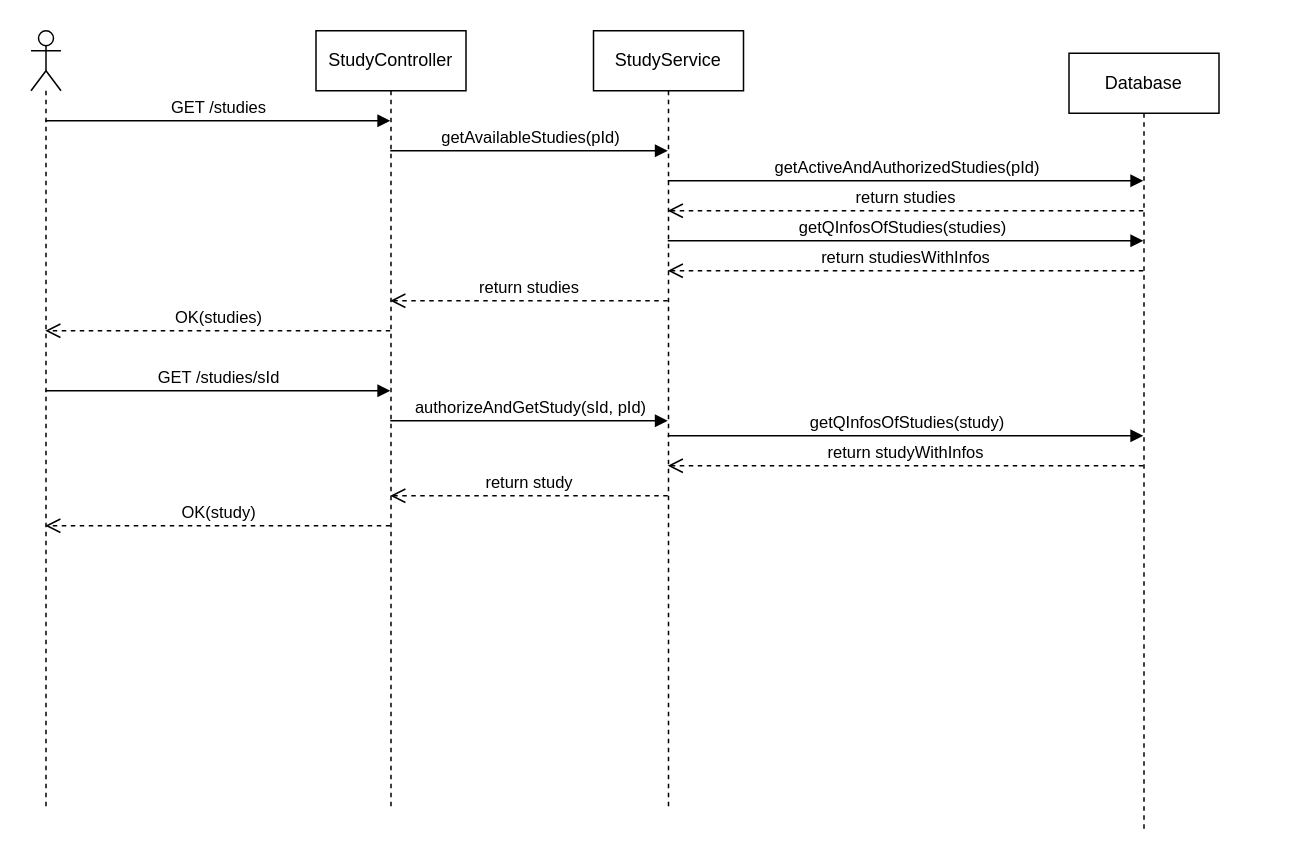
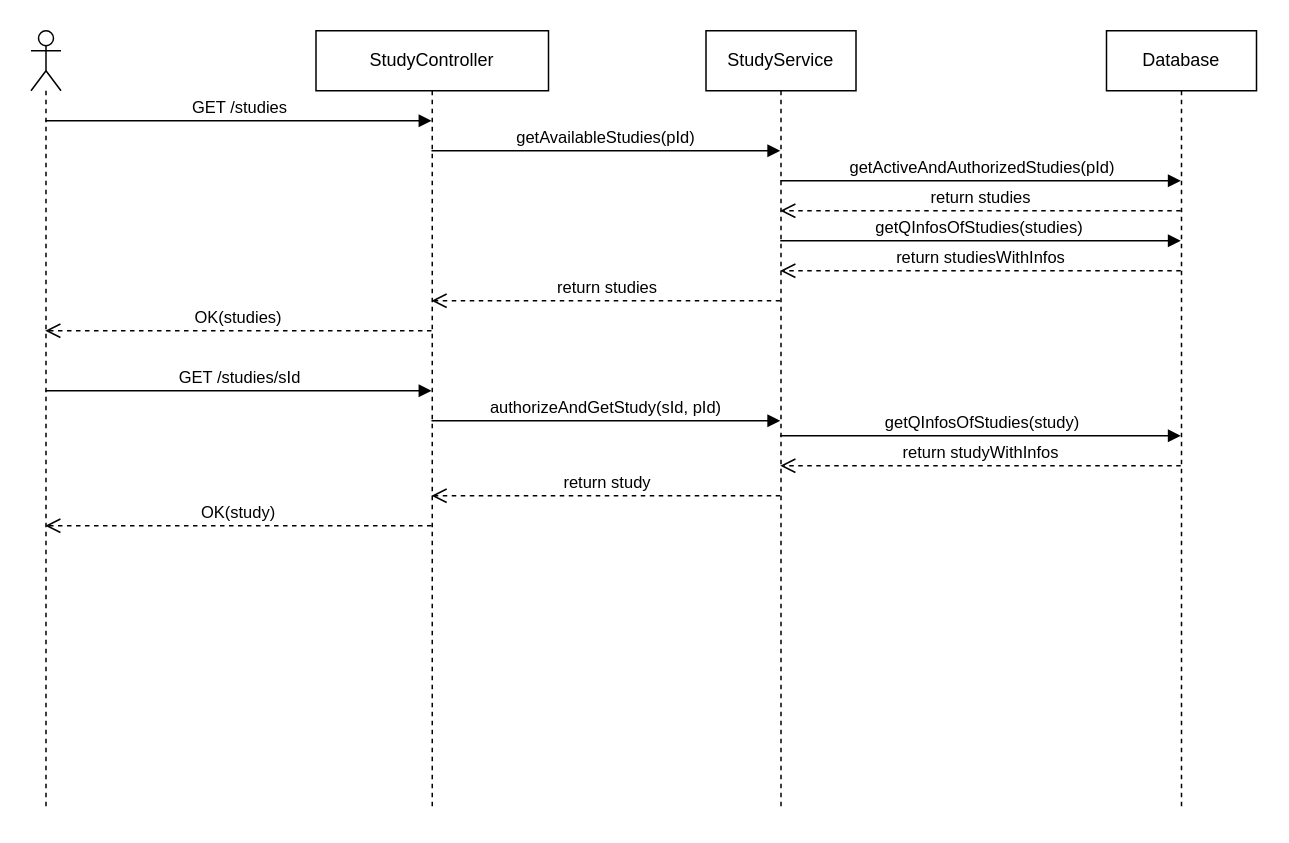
node "StudyController": size 150x780 -> 233x780
node "StudyService": moved (668, 421) -> (781, 421)
node "Database": moved (1144, 443) -> (1181, 421)
